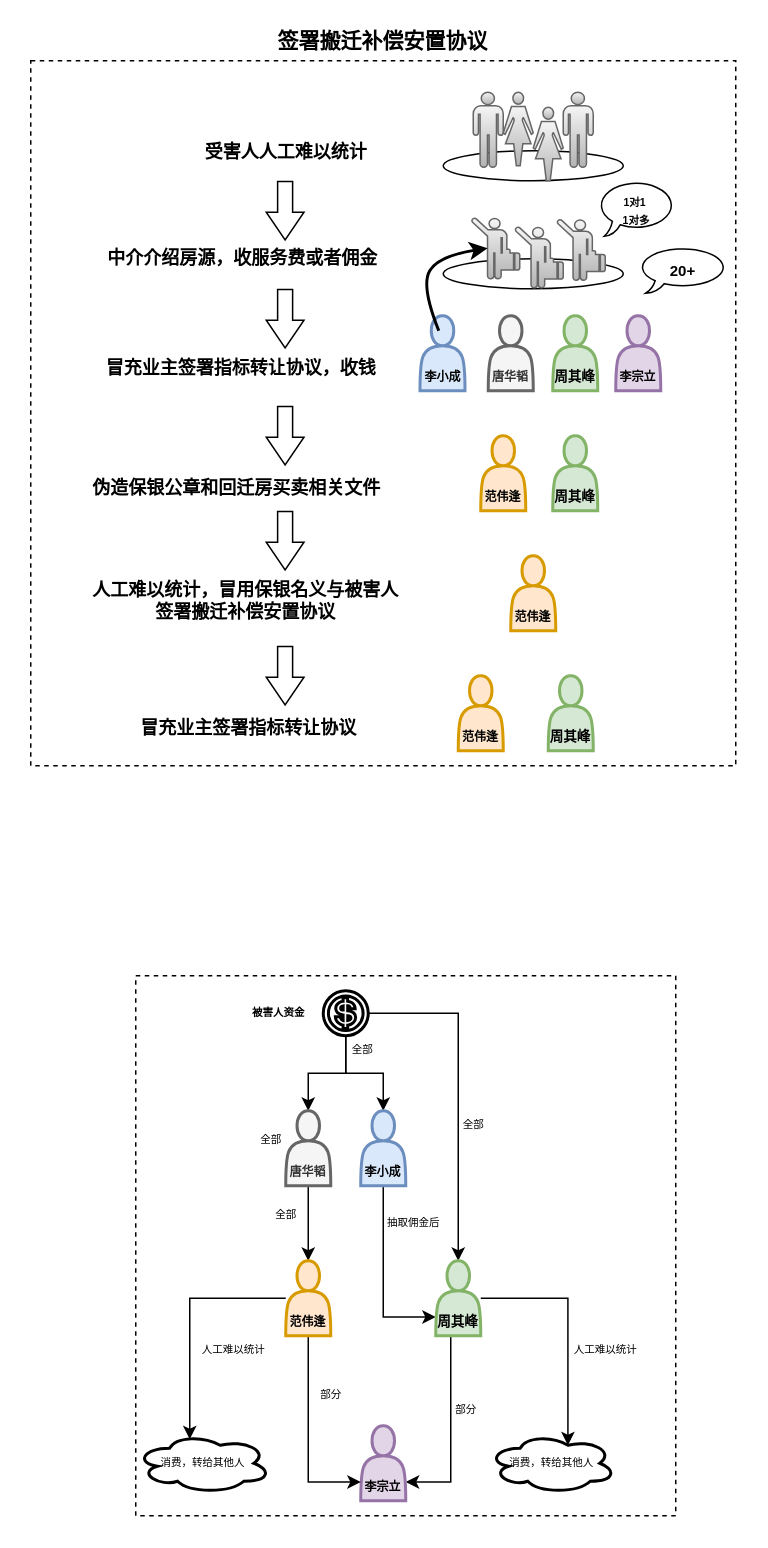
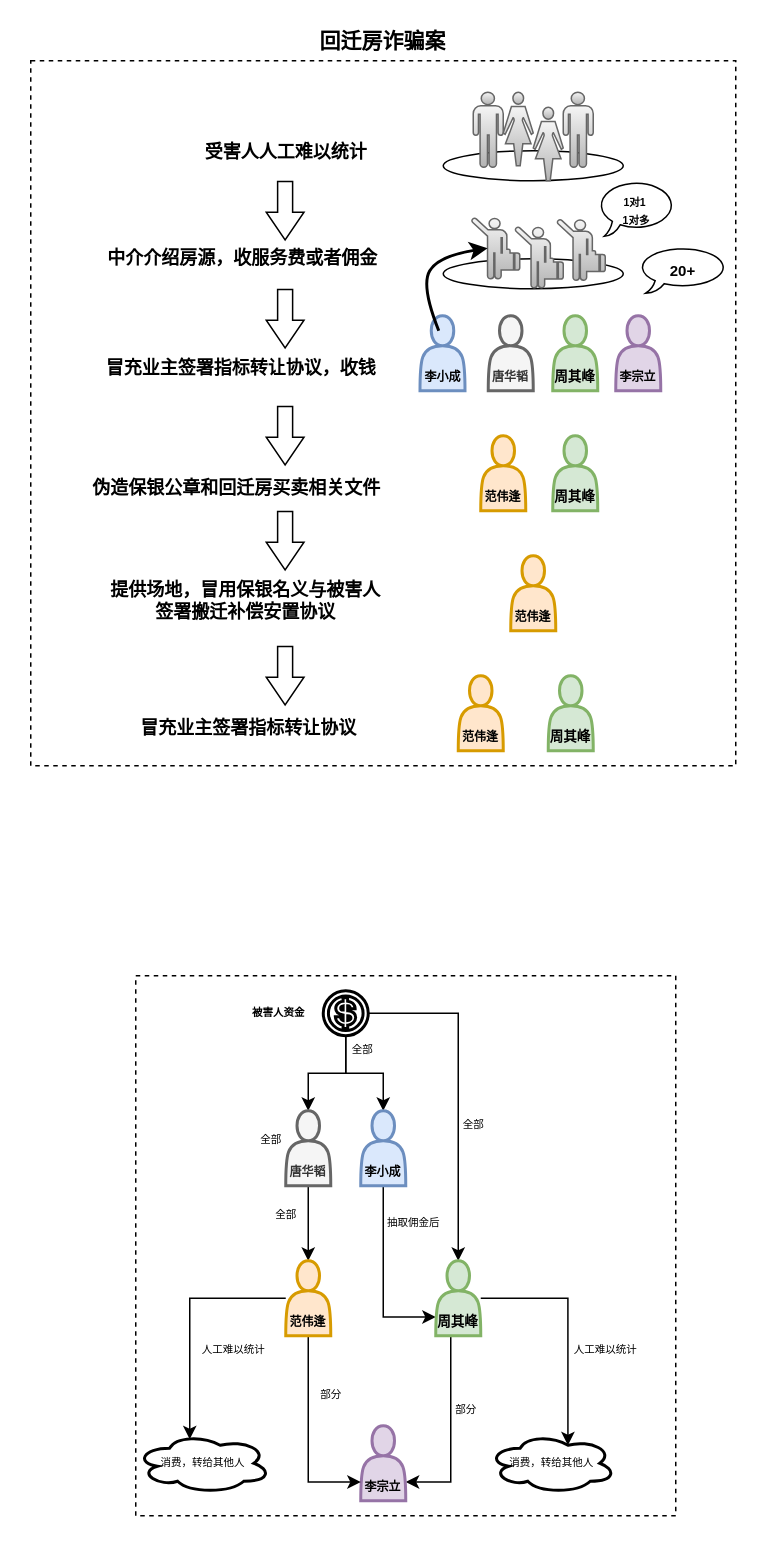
node "签署搬迁补偿安置协议": label "签署搬迁补偿安置协议" -> "回迁房诈骗案"
node "人工难以统计，冒用保银名义与被害人 签署搬迁补偿安置协议": label "人工难以统计，冒用保银名义与被害人 签署搬迁补偿安置协议" -> "提供场地，冒用保银名义与被害人 签署搬迁补偿安置协议"
